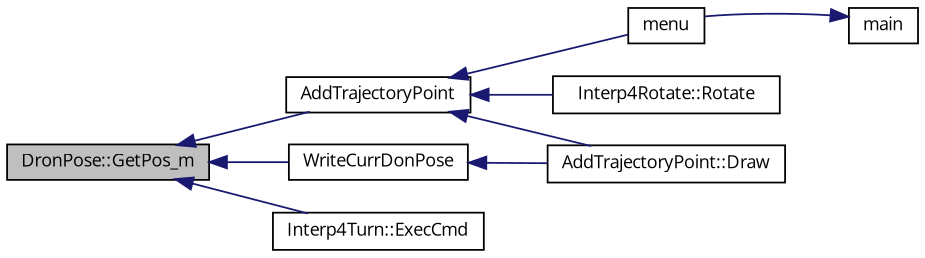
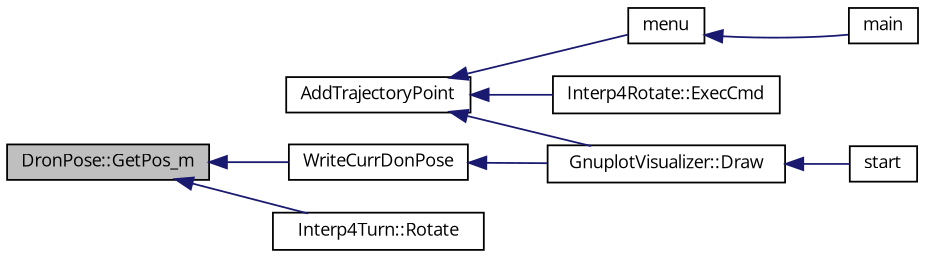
edge "menu" -> "main": reversed
node "Interp4Rotate::Rotate": label "Interp4Rotate::Rotate" -> "Interp4Rotate::ExecCmd"
edge "AddTrajectoryPoint" -> "DronPose::GetPos_m": removed
node "AddTrajectoryPoint::Draw": label "AddTrajectoryPoint::Draw" -> "GnuplotVisualizer::Draw"
node "start": added
node "Interp4Turn::ExecCmd": label "Interp4Turn::ExecCmd" -> "Interp4Turn::Rotate"
